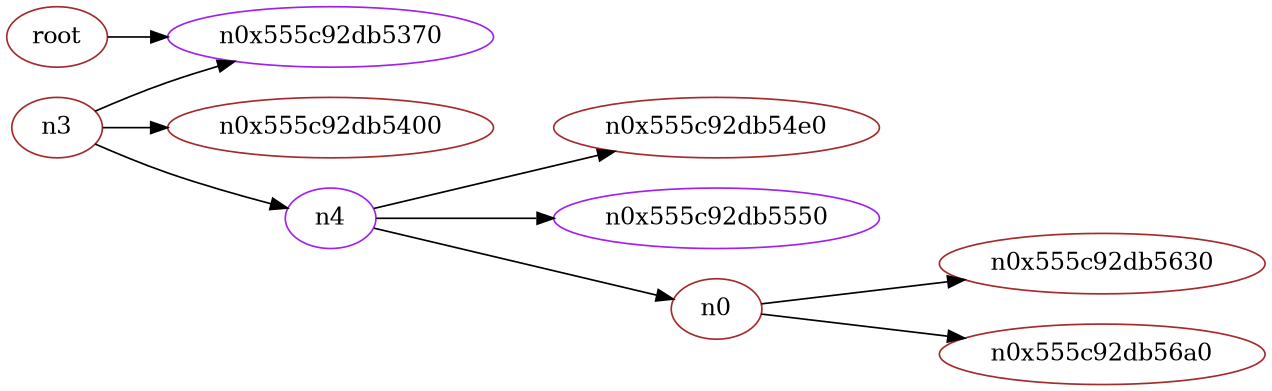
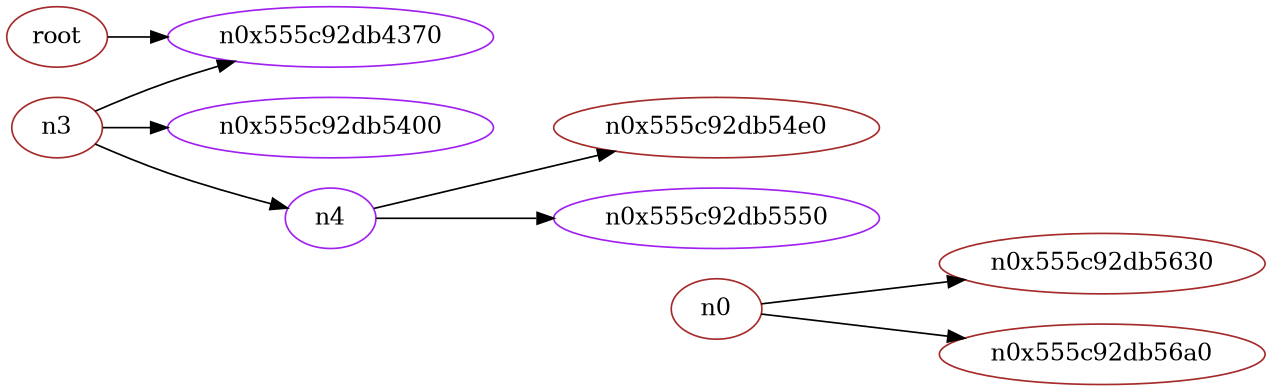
node "n0x555c92db5370": label "n0x555c92db5370" -> "n0x555c92db4370"
node "n0x555c92db5400": color brown -> purple
edge "n4" -> "n0": removed
